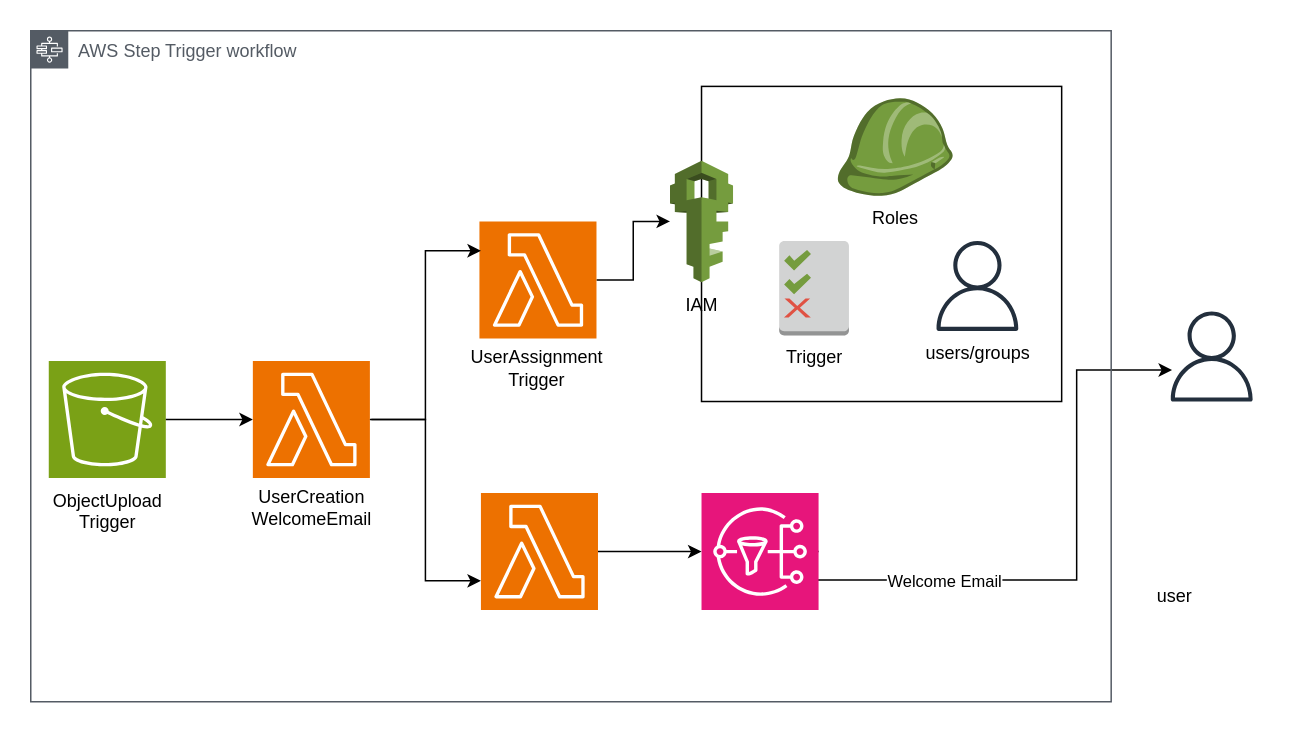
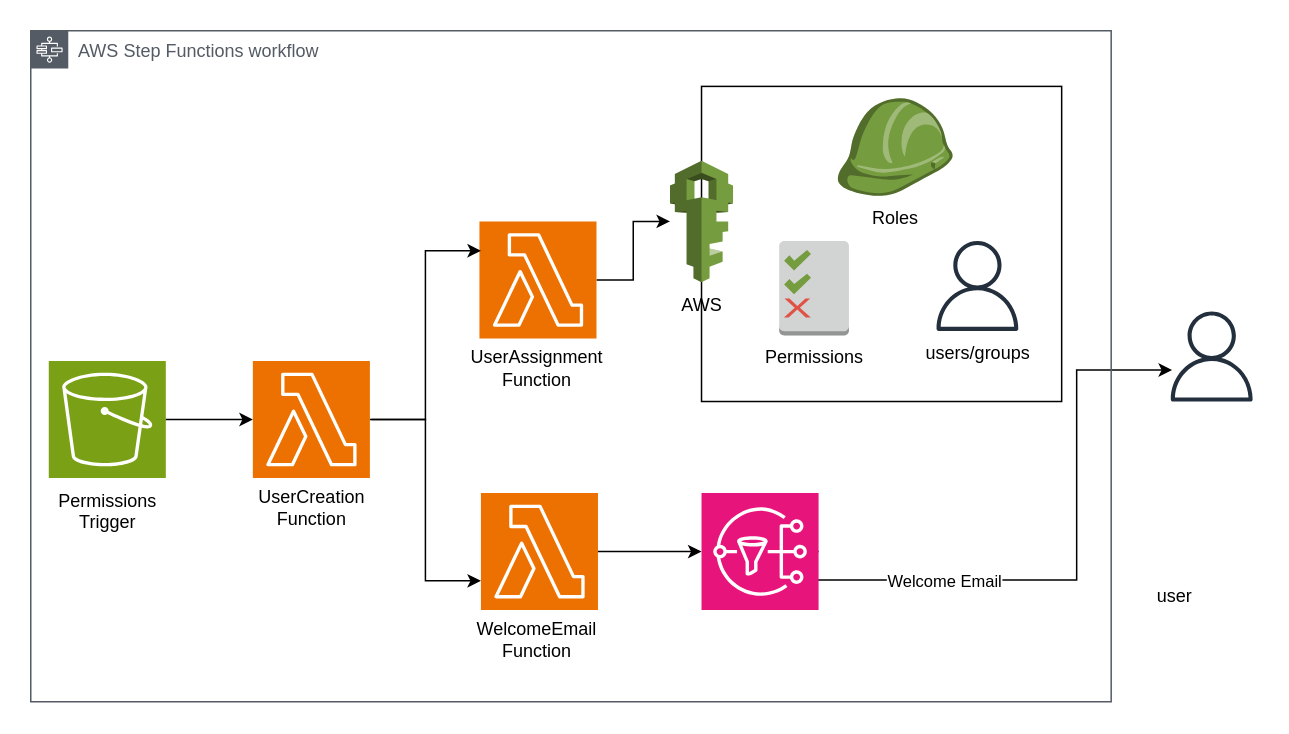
node "AWS Step Trigger workflow": label "AWS Step Trigger workflow" -> "AWS Step Functions workflow"
node "IAM": label "IAM" -> "AWS"
node "Trigger": label "Trigger" -> "Permissions"
node "UserAssignment Trigger": label "UserAssignment Trigger" -> "UserAssignment Function"
node "UserCreation WelcomeEmail": label "UserCreation WelcomeEmail" -> "UserCreation Function"
node "ObjectUpload Trigger": label "ObjectUpload Trigger" -> "Permissions Trigger"
node "WelcomeEmail Function": added
